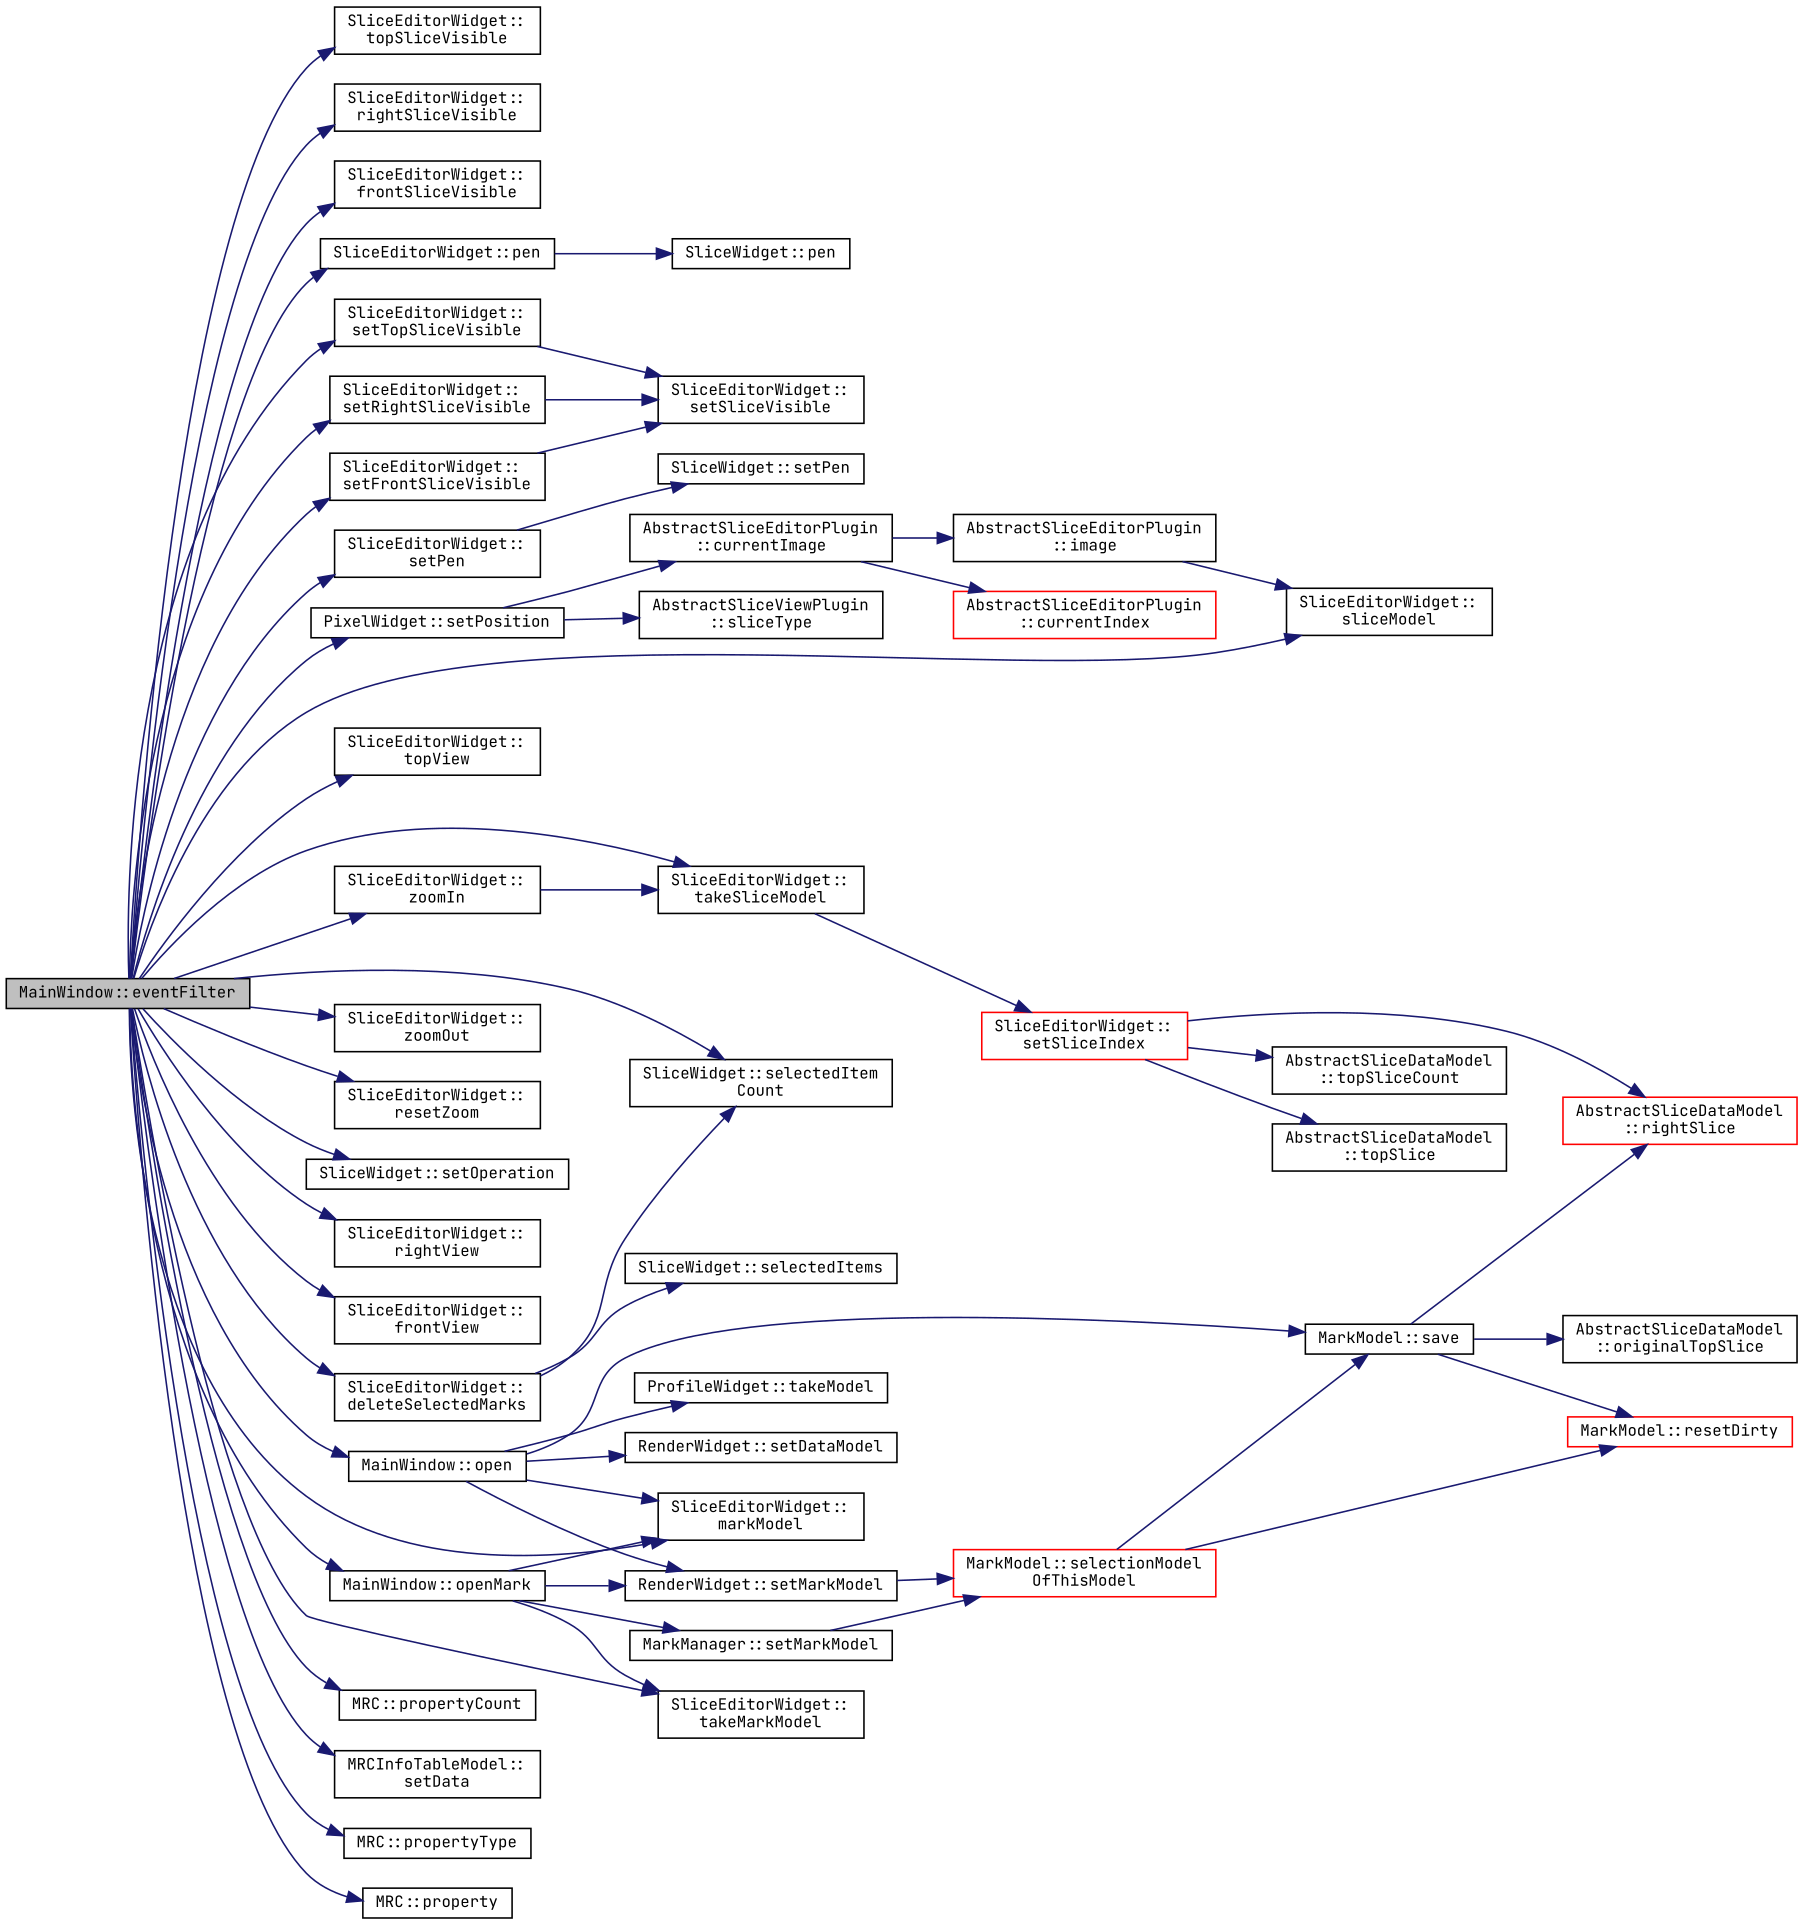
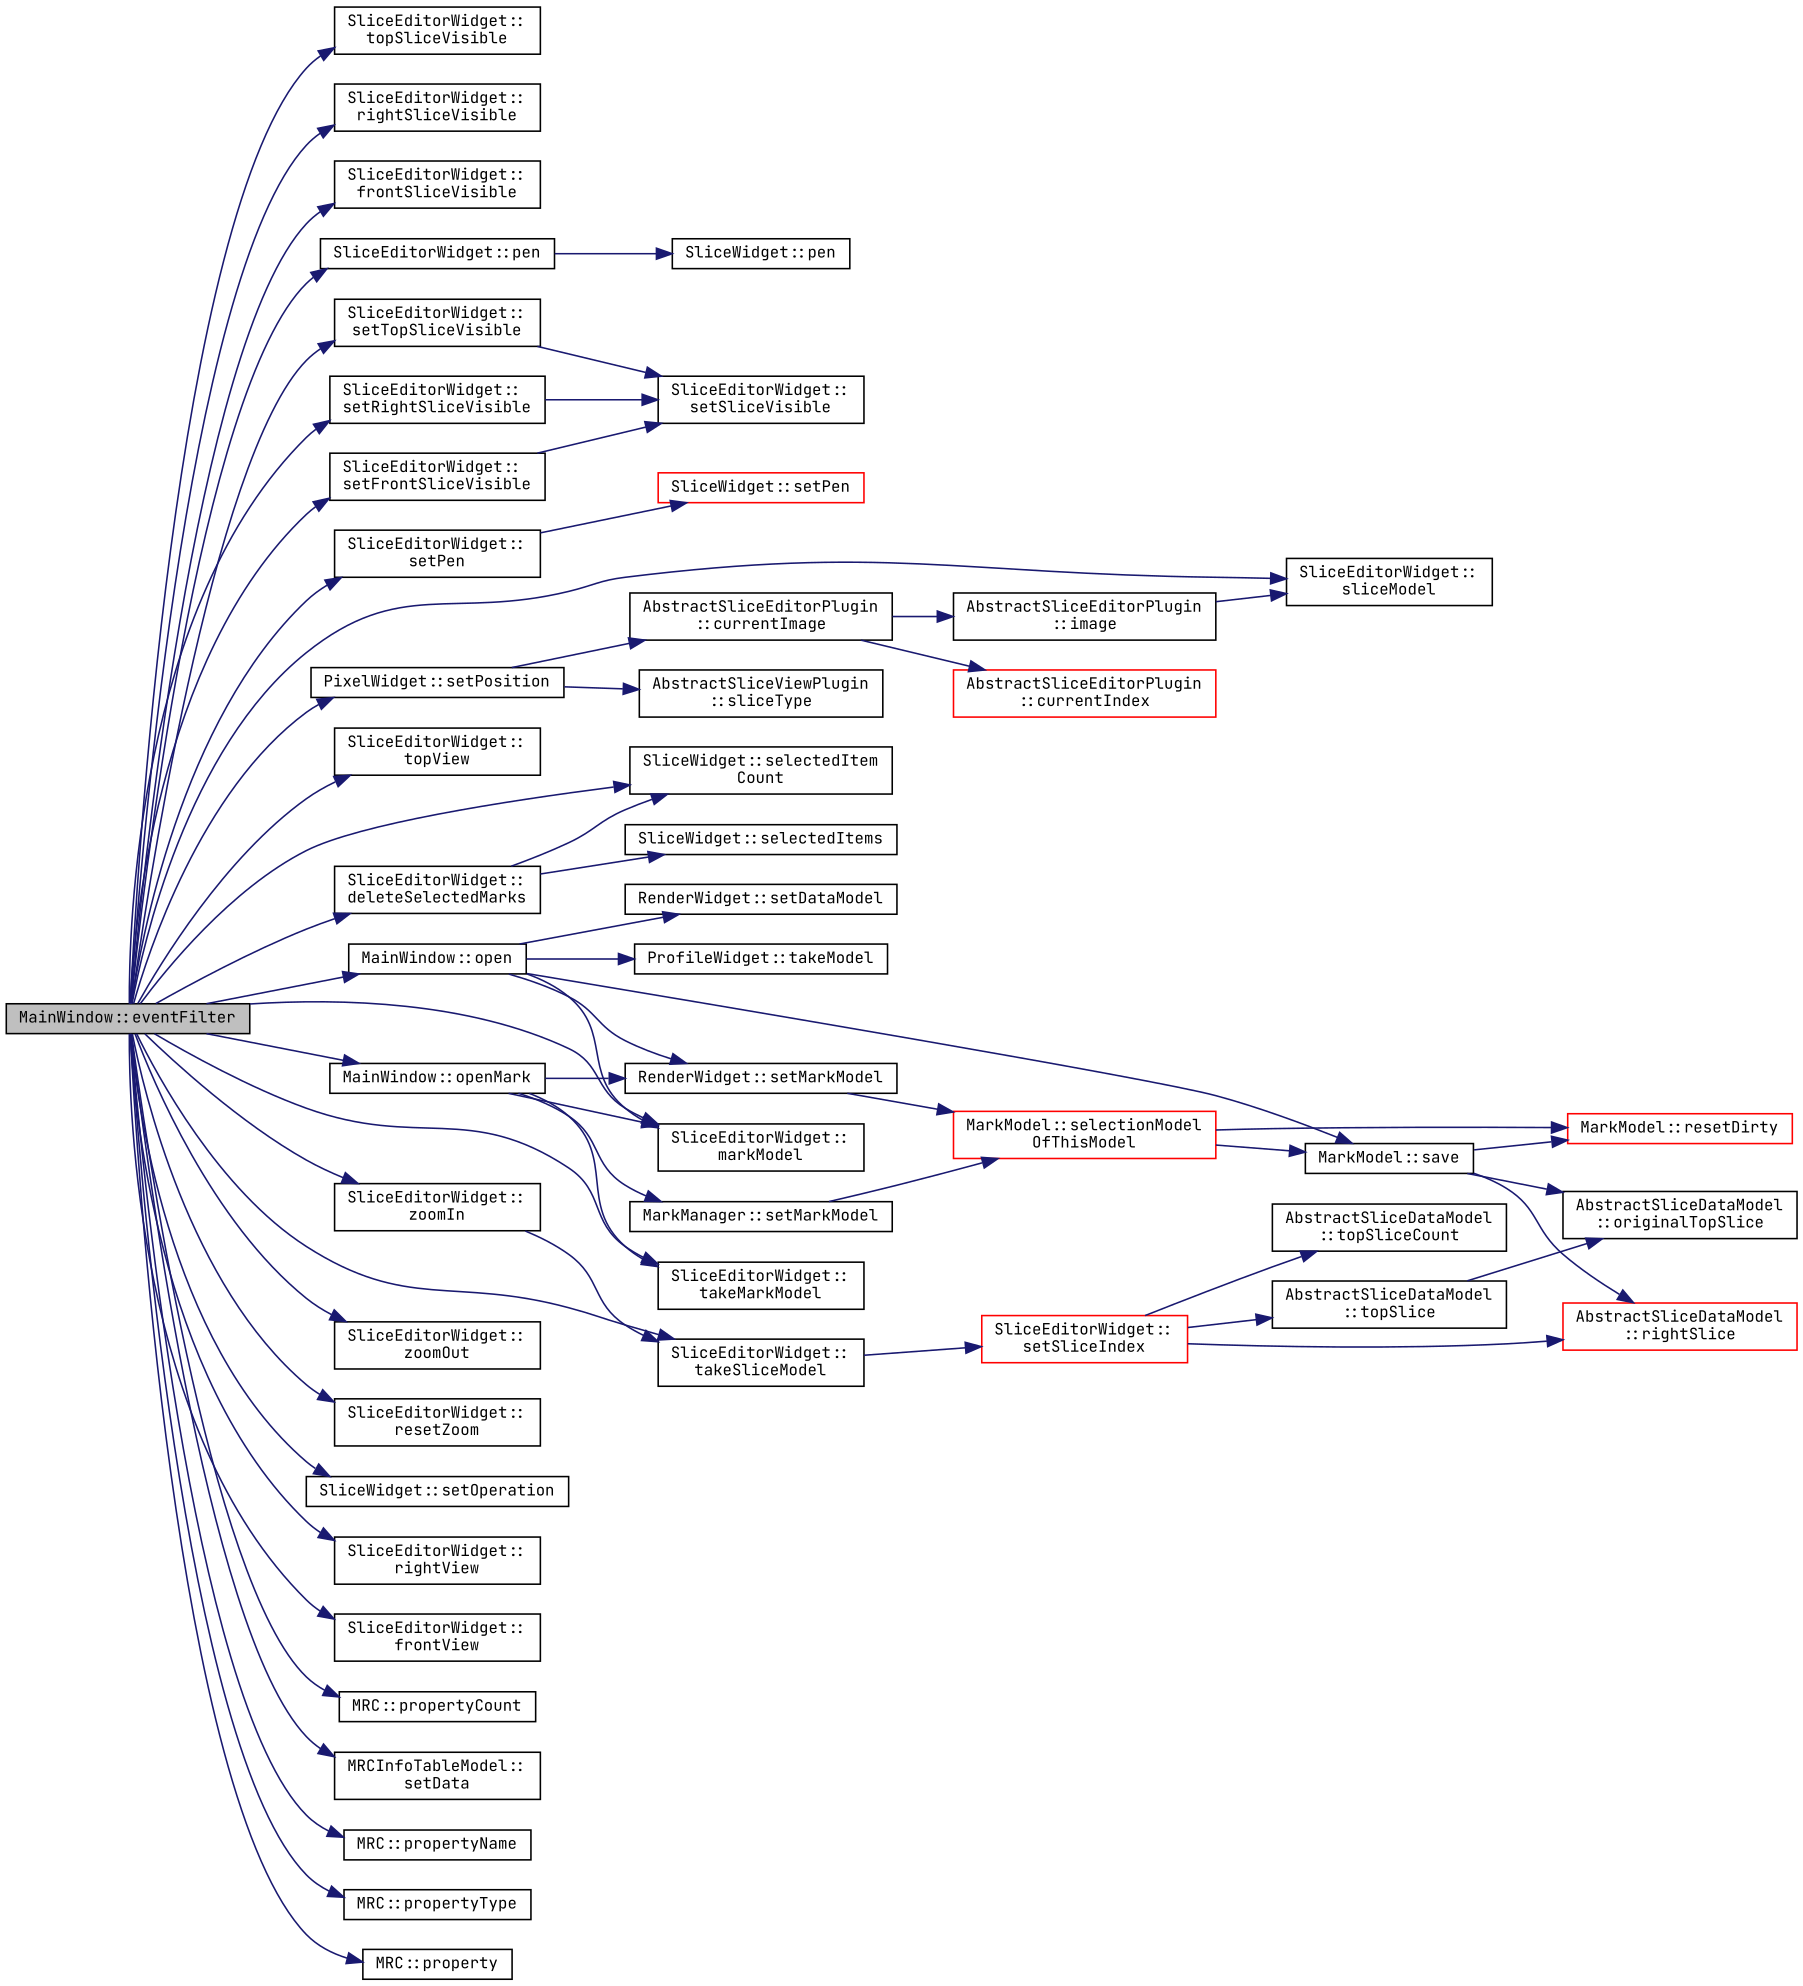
node "SliceWidget::setPen": color black -> red
edge "AbstractSliceDataModel ::topSlice" -> "AbstractSliceDataModel ::originalTopSlice": added
node "MRC::propertyName": added
